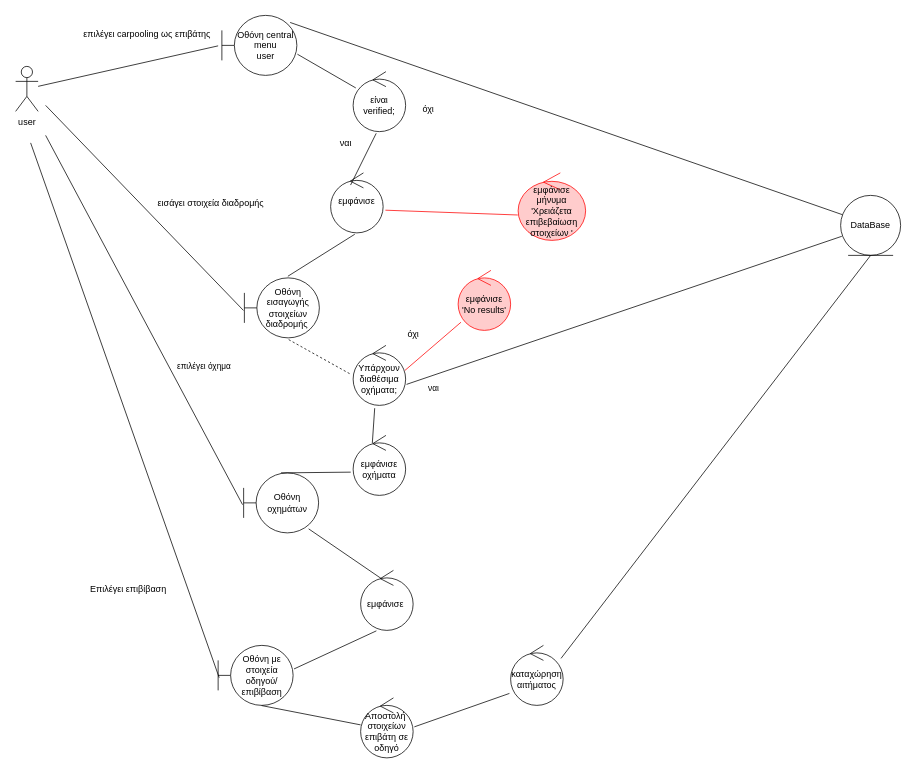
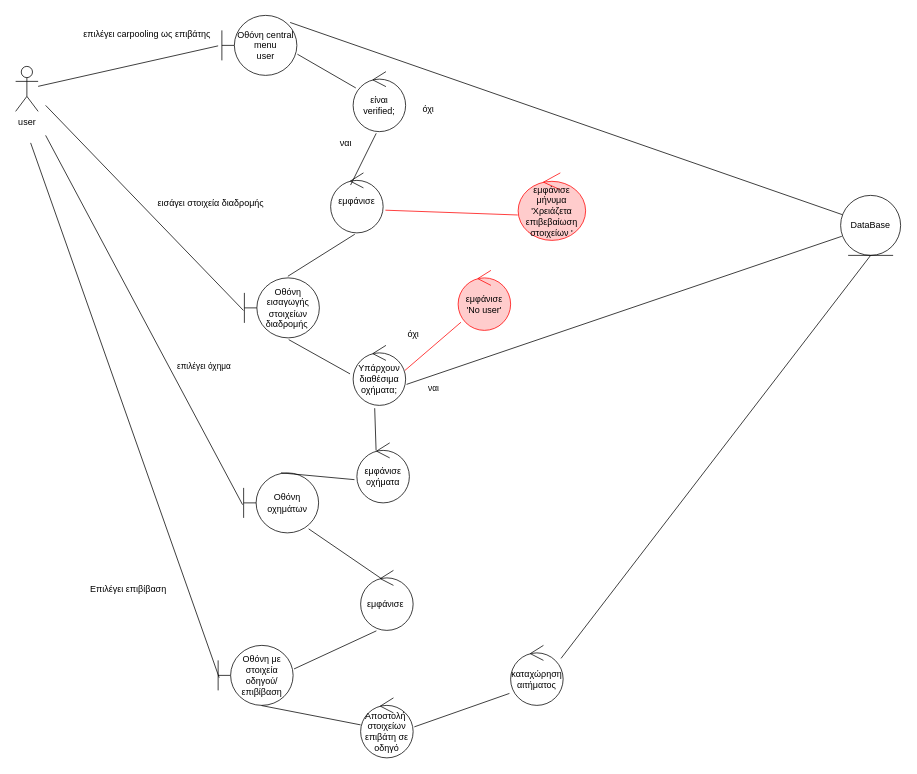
node "εμφάνισε 'No results'": label "εμφάνισε 'No results'" -> "εμφάνισε 'No user'"
edge "Οθόνη εισαγωγής στοιχείων διαδρομής" -- "Υπάρχουν διαθέσιμα οχήματα;": style dashed -> solid
node "εμφάνισε οχήματα": moved (379, 465) -> (383, 473)
